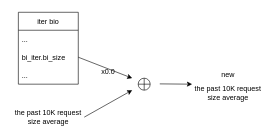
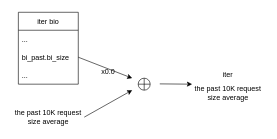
node "bi_iter.bi_size": label "bi_iter.bi_size" -> "bi_past.bi_size"
node "new": label "new" -> "iter"
